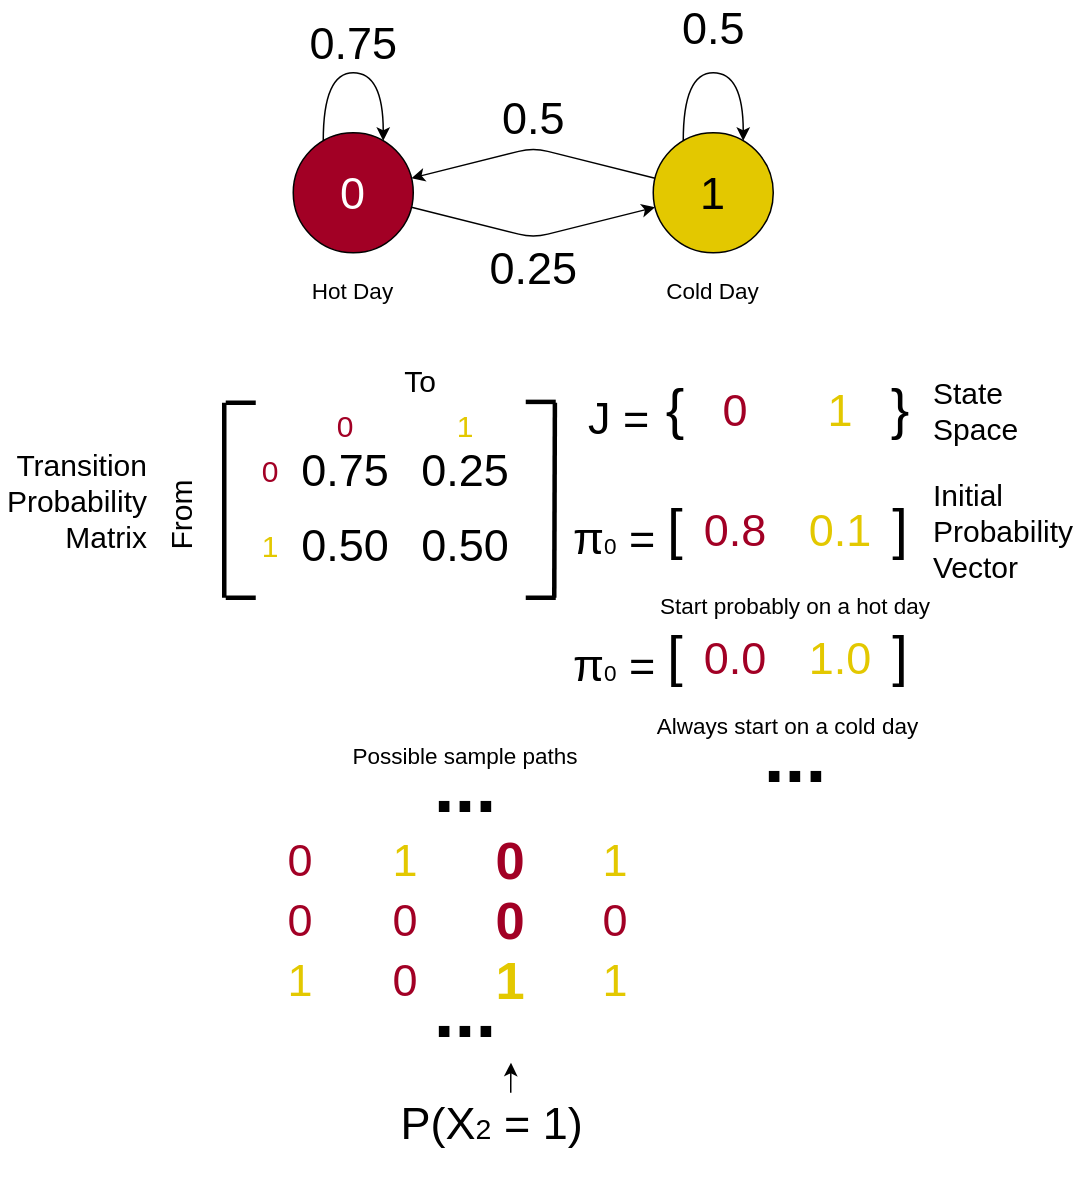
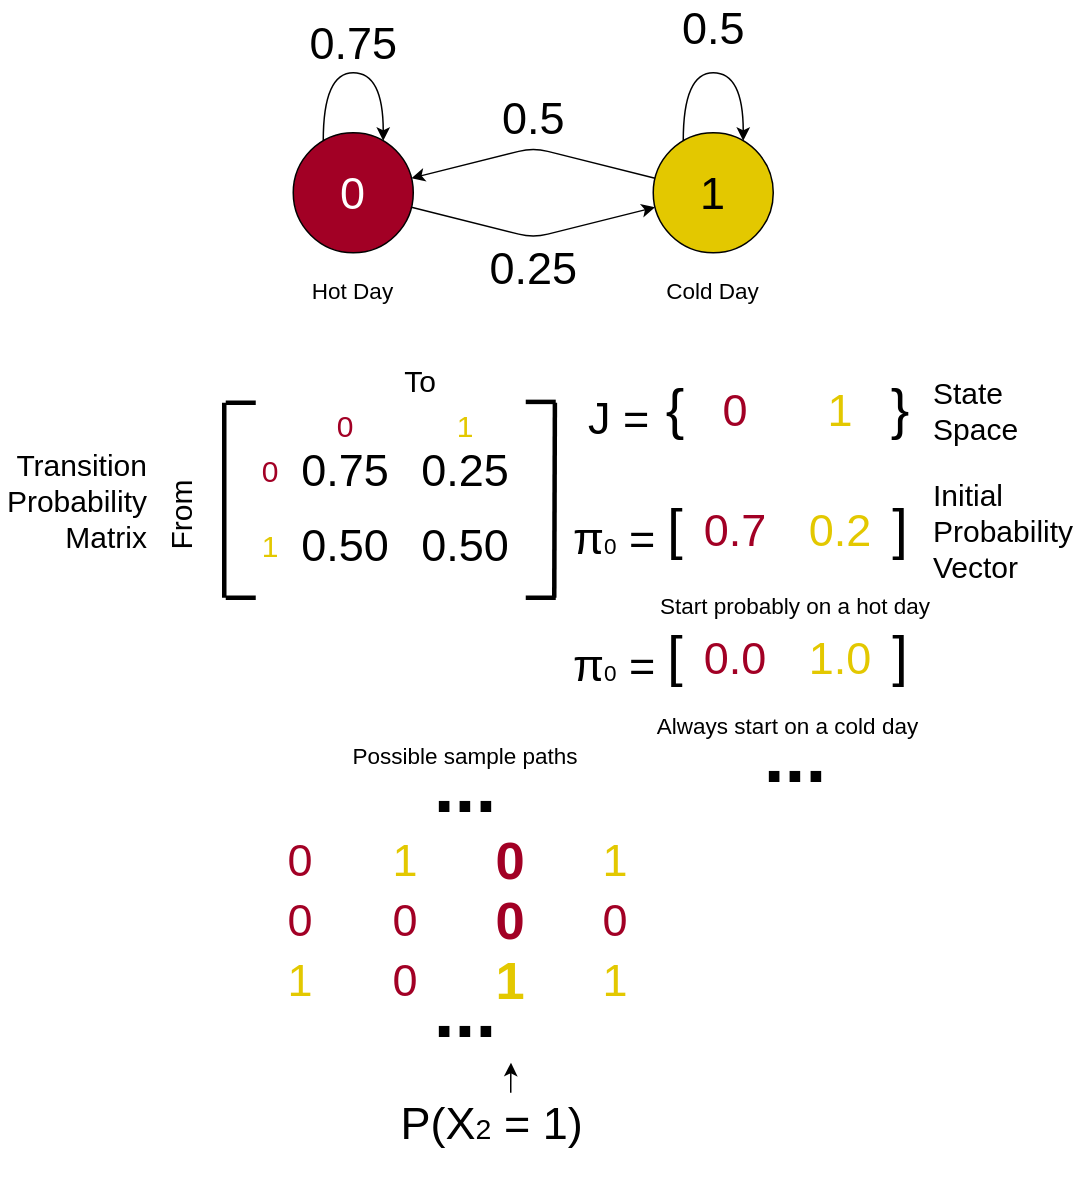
node "0.8": label "0.8" -> "0.7"
node "0.1": label "0.1" -> "0.2"
